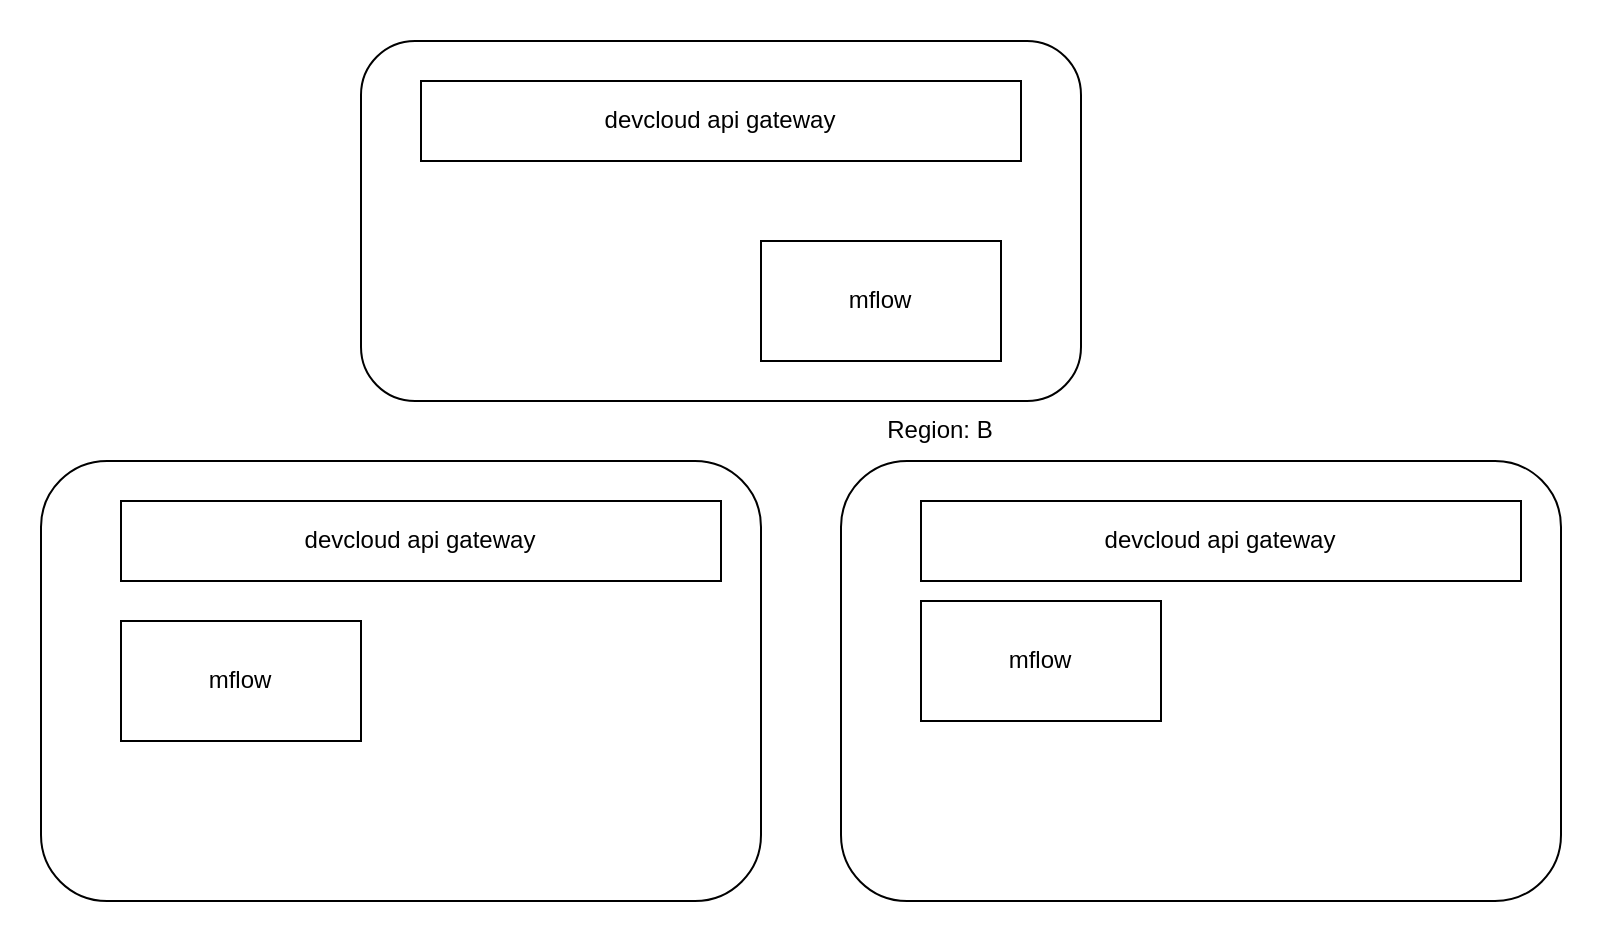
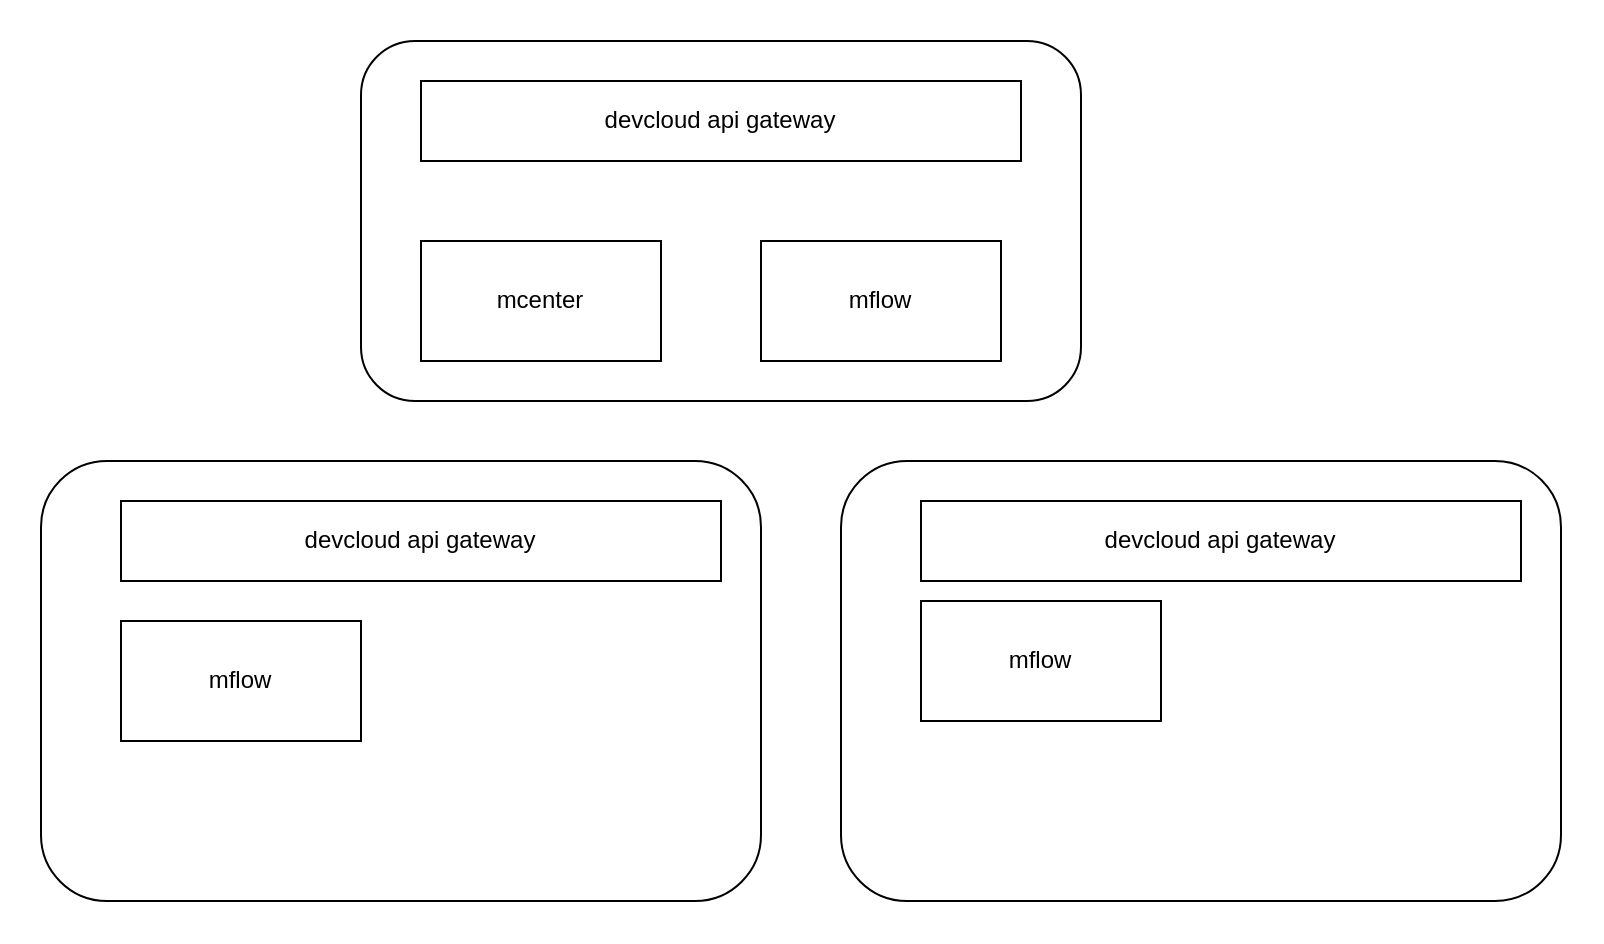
node "mcenter": added
node "Region: B": removed
